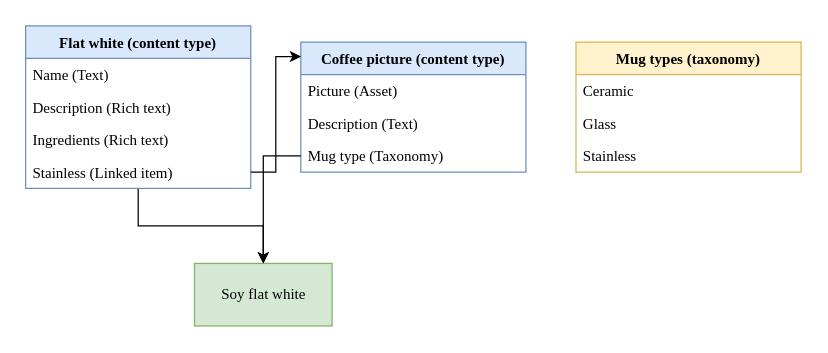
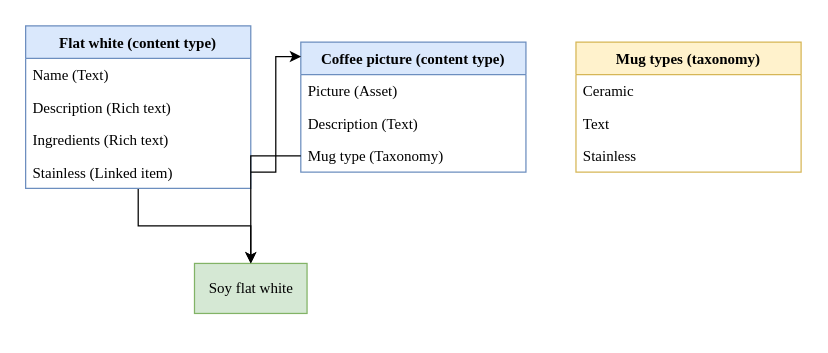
node "Glass": label "Glass" -> "Text"
node "Soy flat white": size 138x63 -> 113x50
